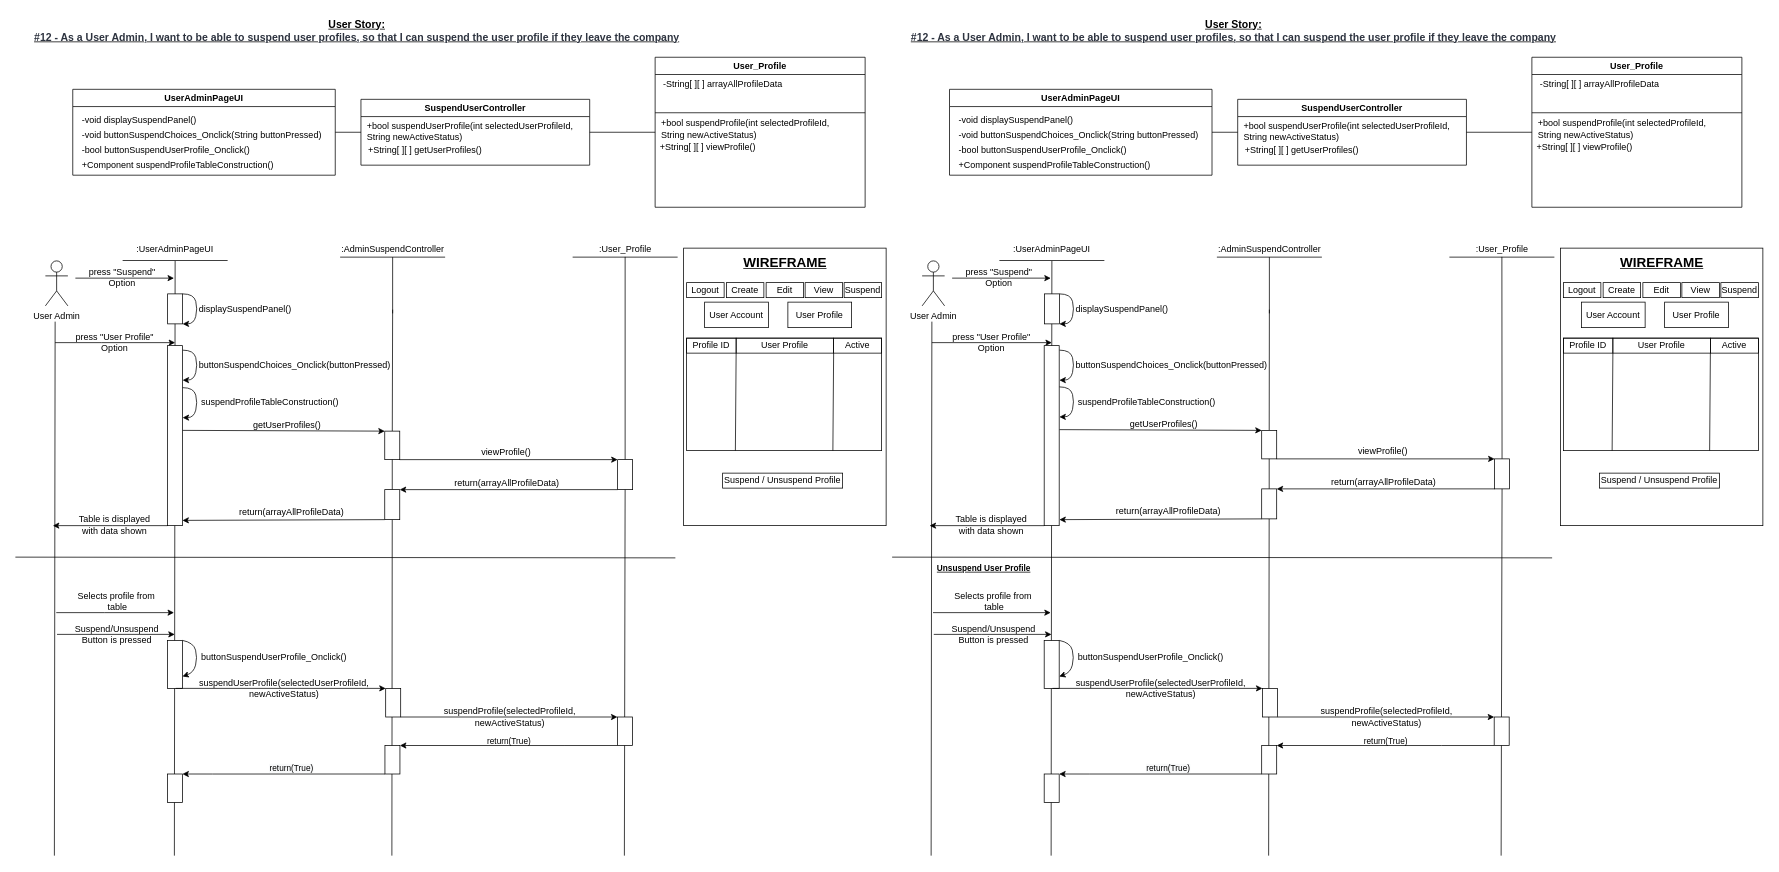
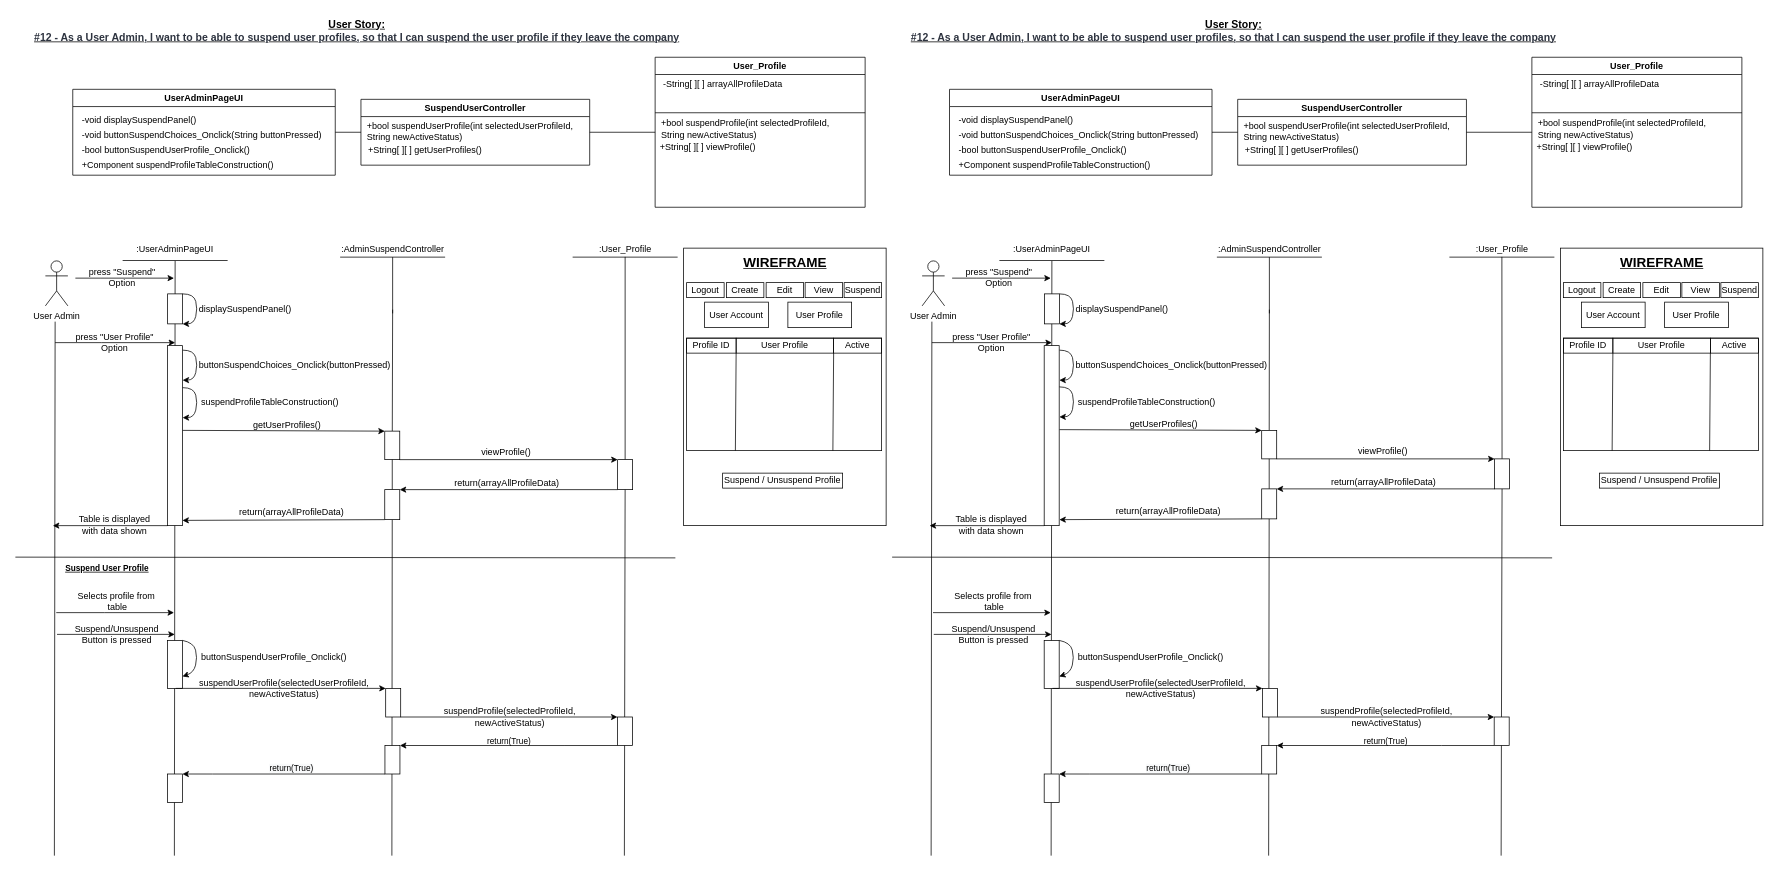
node "Suspend User Profile": added
node "Unsuspend User Profile": removed
